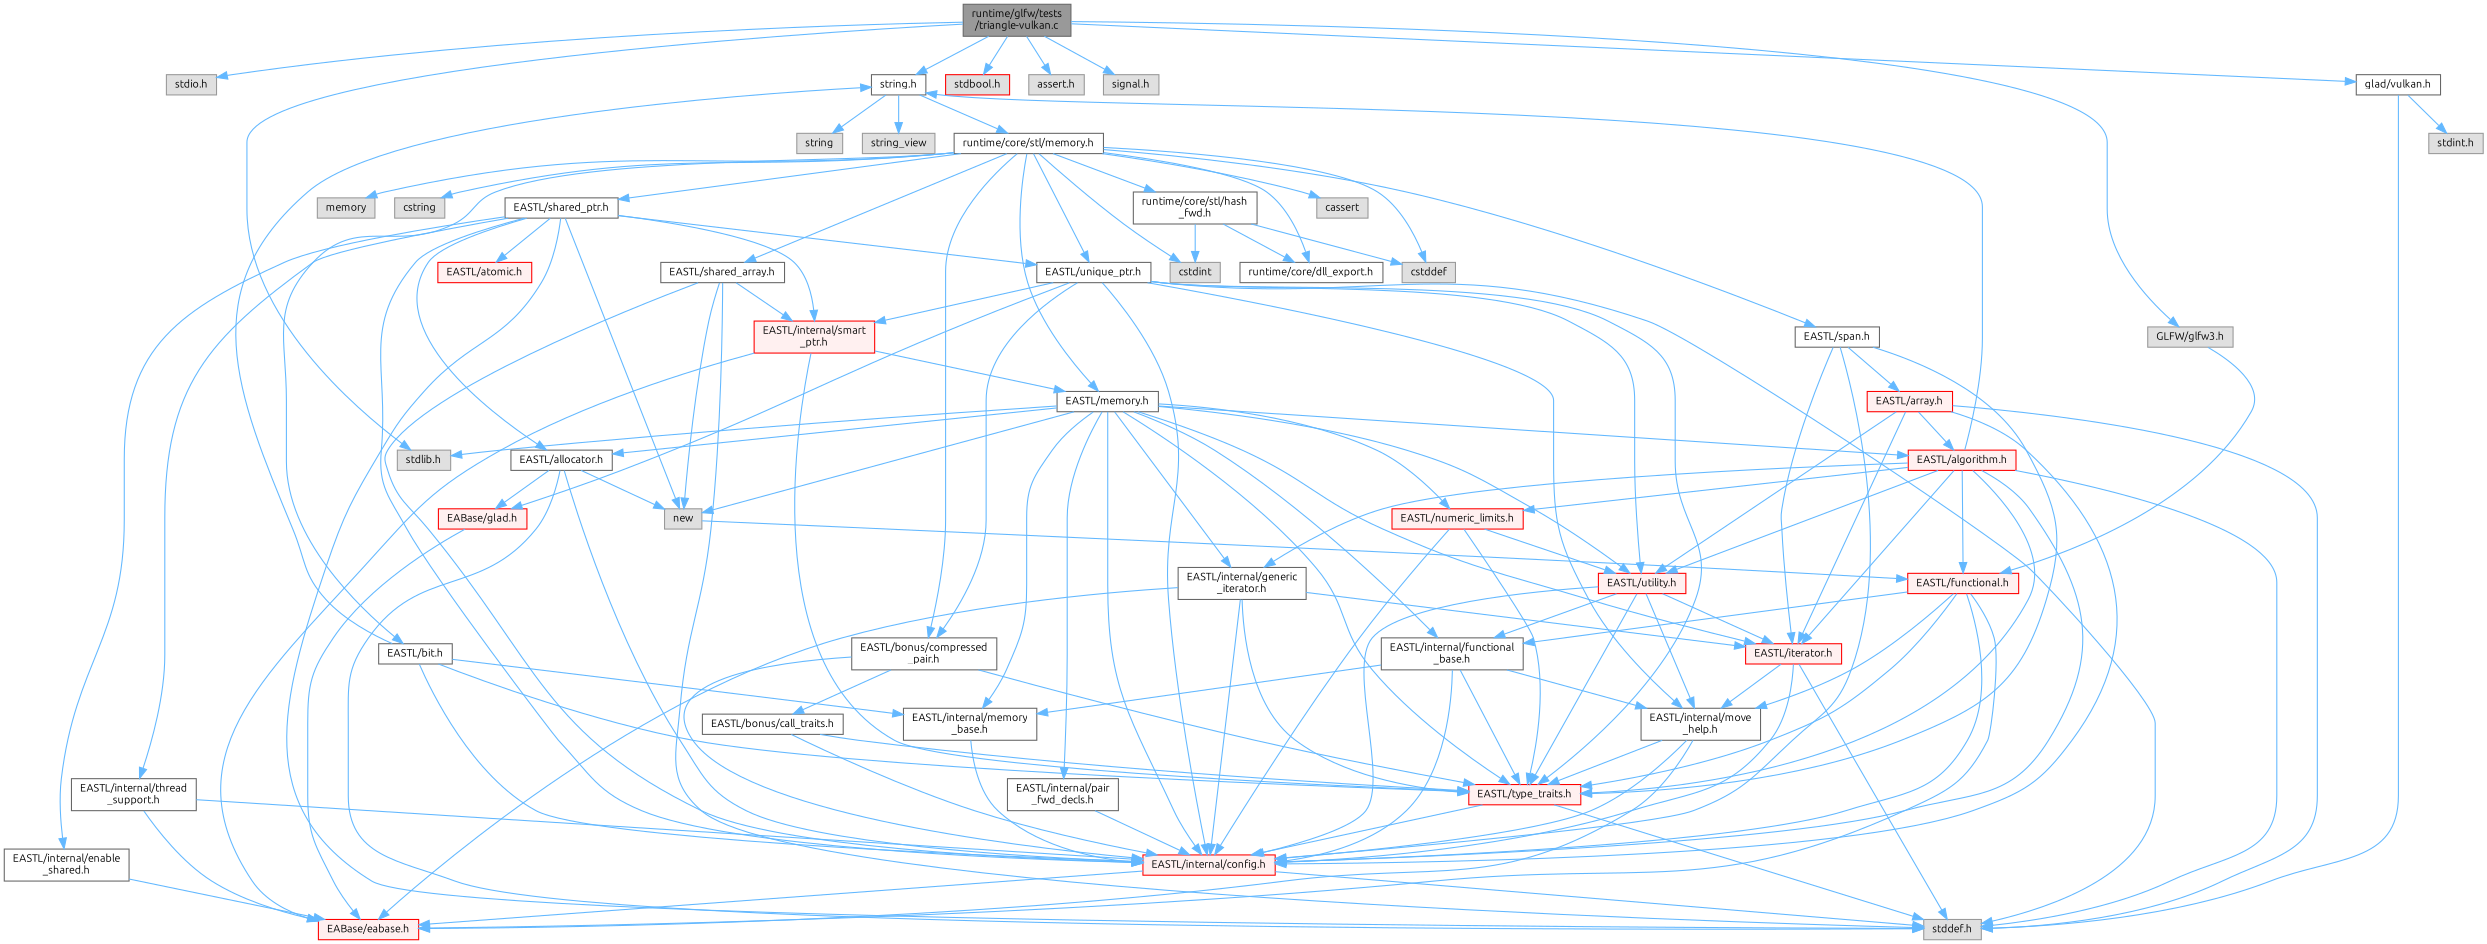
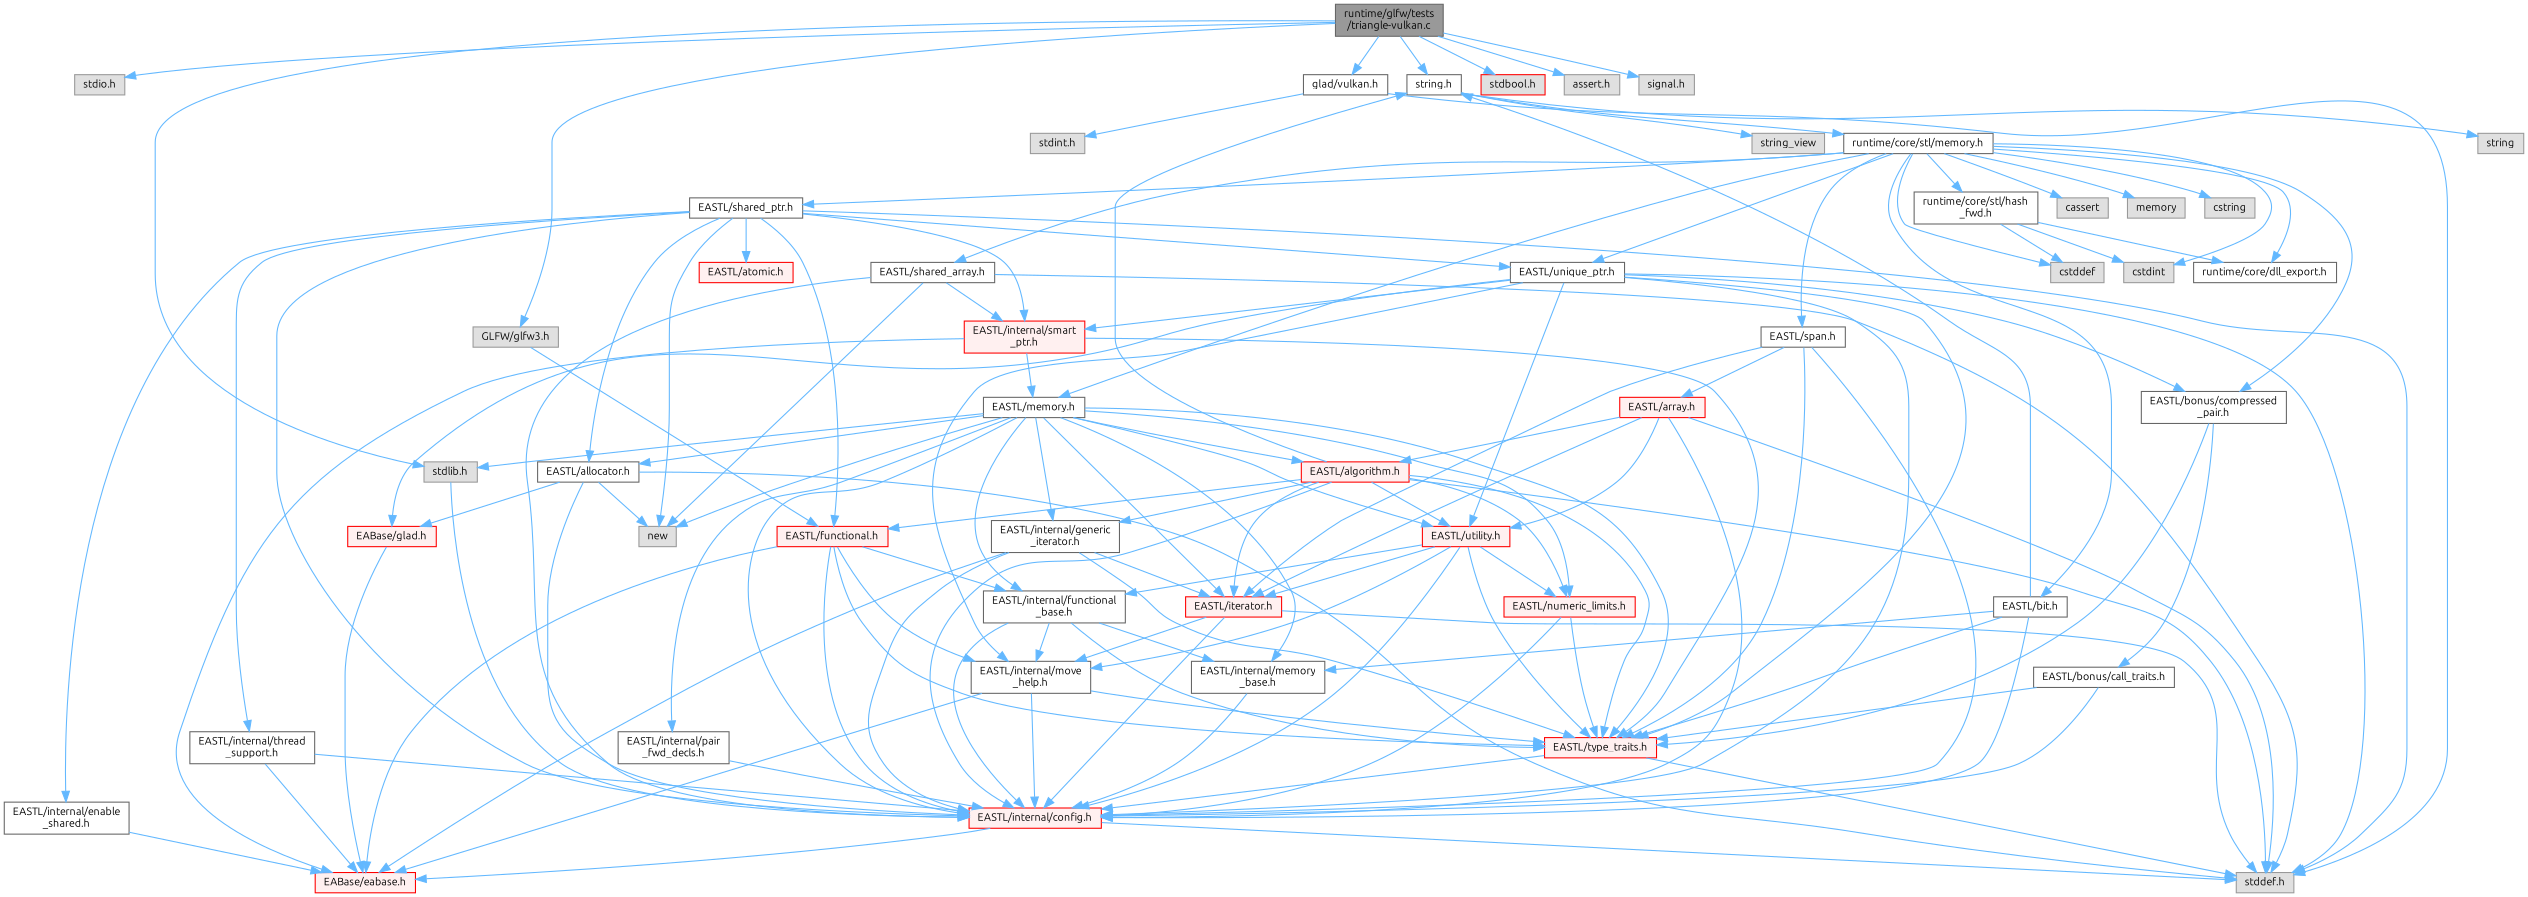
edge "new" -> "EASTL/functional.h": now "EASTL/shared_ptr.h" -> "EASTL/functional.h"
edge "EASTL/numeric_limits.h" -> "EASTL/utility.h": reversed
edge "EASTL/bonus/compressed _pair.h" -> "EASTL/internal/config.h": now "stdlib.h" -> "EASTL/internal/config.h"
